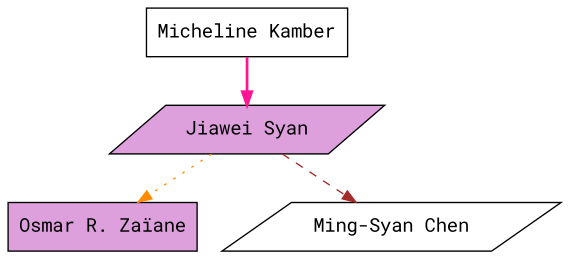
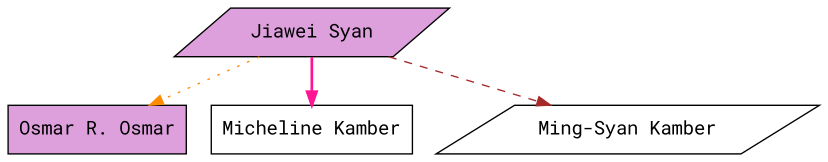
edge "Micheline Kamber" -> "Jiawei Syan": reversed
node "Osmar R. Zaïane": label "Osmar R. Zaïane" -> "Osmar R. Osmar"
node "Ming-Syan Chen": label "Ming-Syan Chen" -> "Ming-Syan Kamber"
